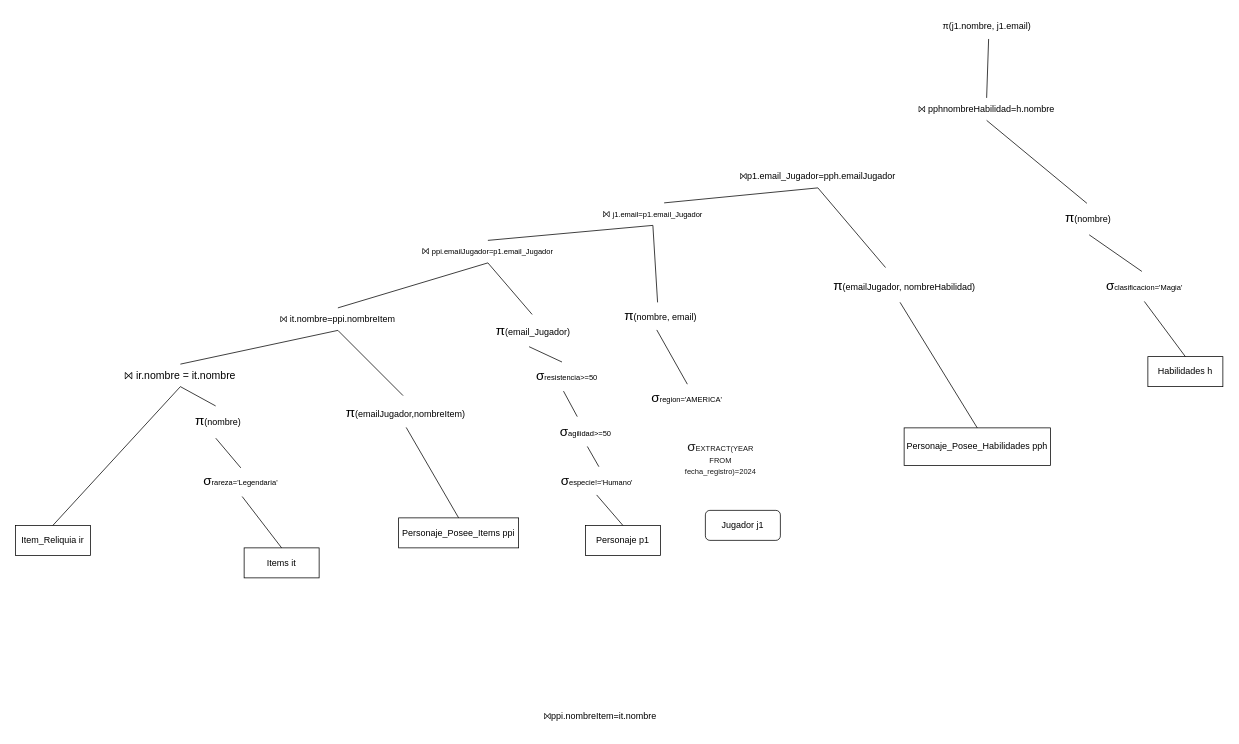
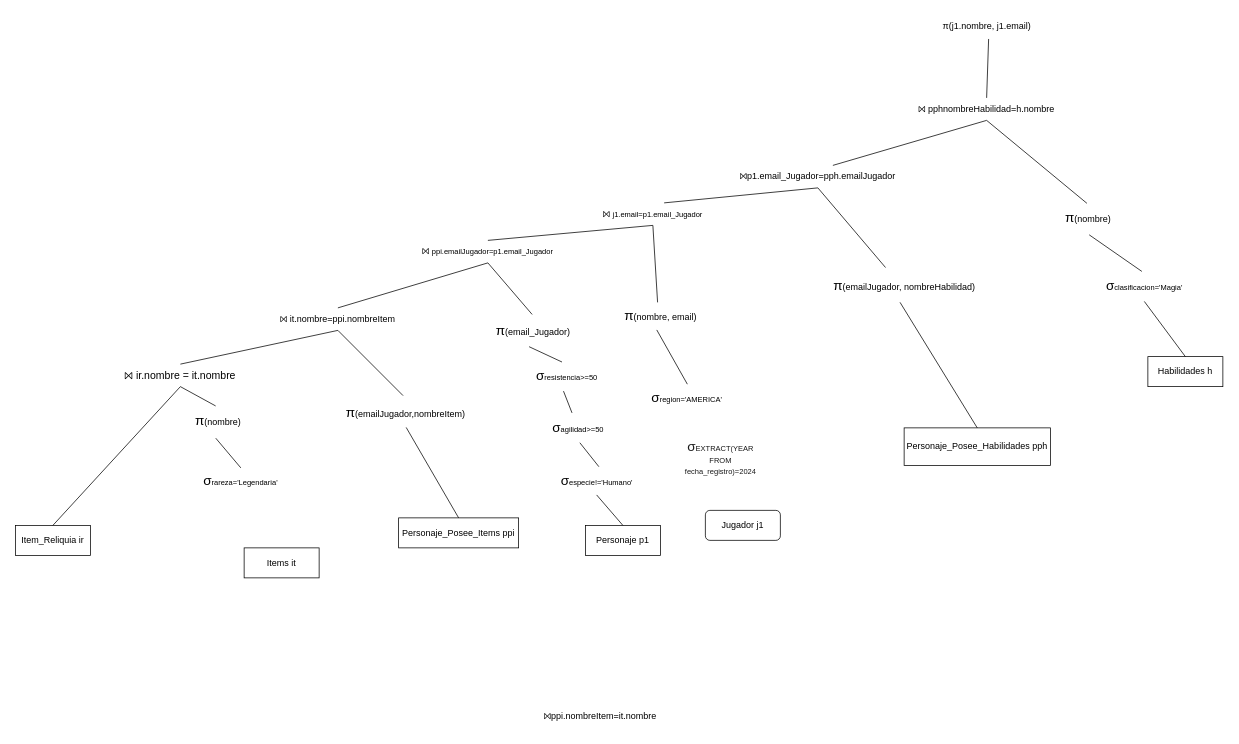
edge "⨝ pphnombreHabilidad=h.nombre" -- "⨝p1.email_Jugador=pph.emailJugador": added
node "σagilidad>=50": moved (585, 432) -> (578, 428)
edge "σrareza='Legendaria'" -- "Items it": removed
